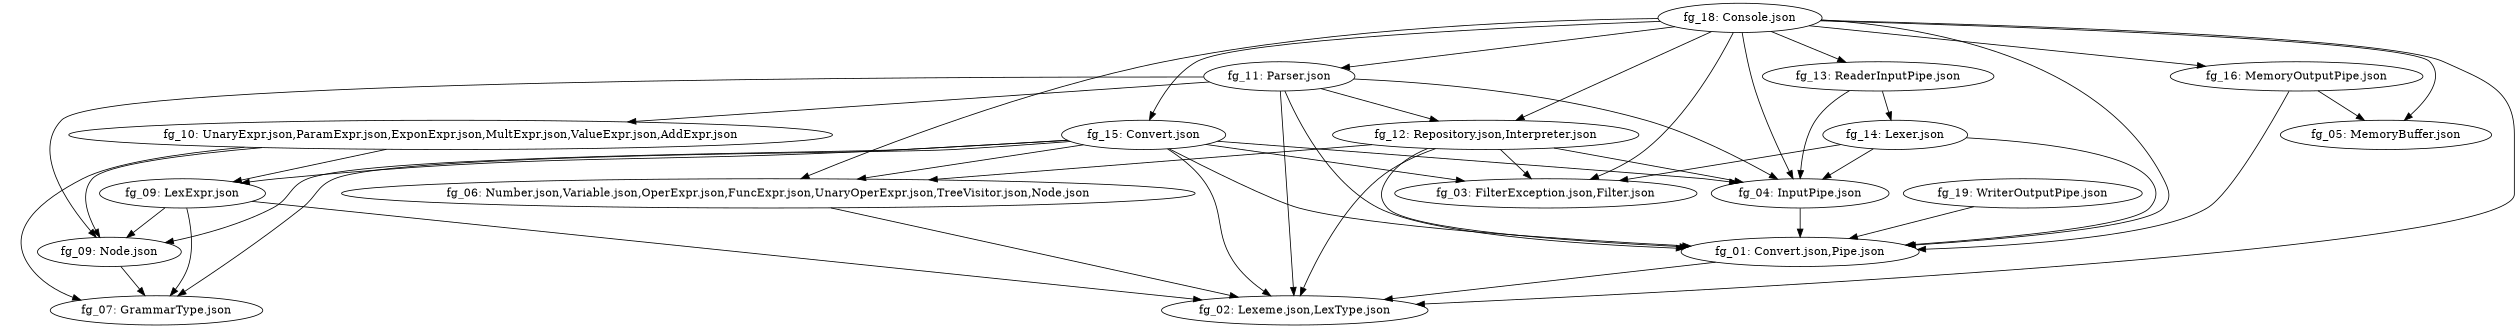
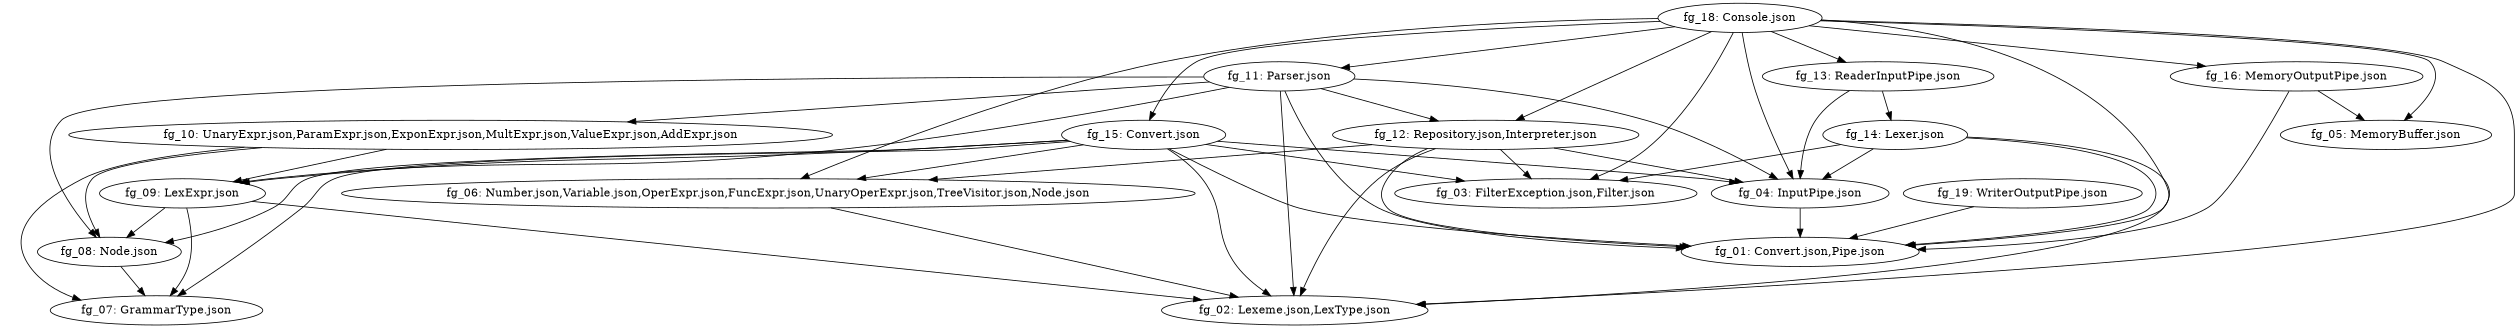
edge "fg_11: Parser.json" -> "fg_09: LexExpr.json": added
node "fg_09: Node.json": label "fg_09: Node.json" -> "fg_08: Node.json"
edge "fg_01: Convert.json,Pipe.json" -> "fg_02: Lexeme.json,LexType.json": now "fg_14: Lexer.json" -> "fg_02: Lexeme.json,LexType.json"
